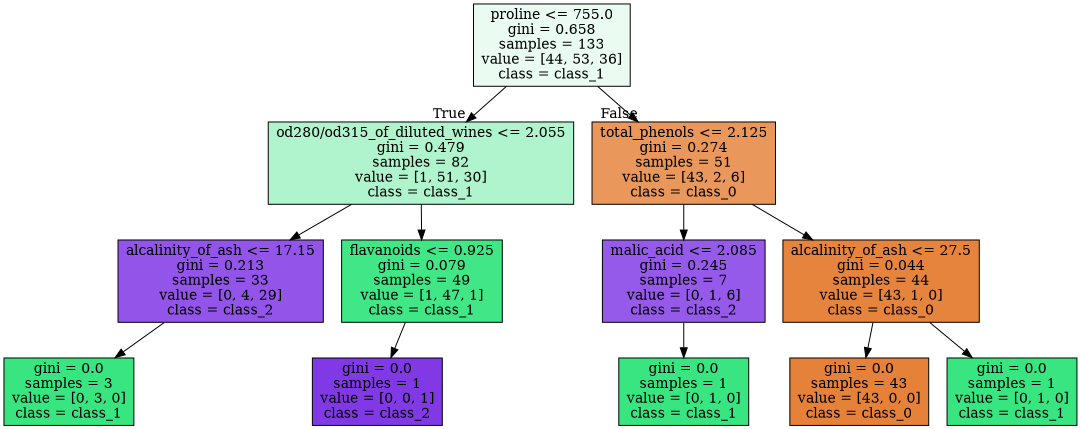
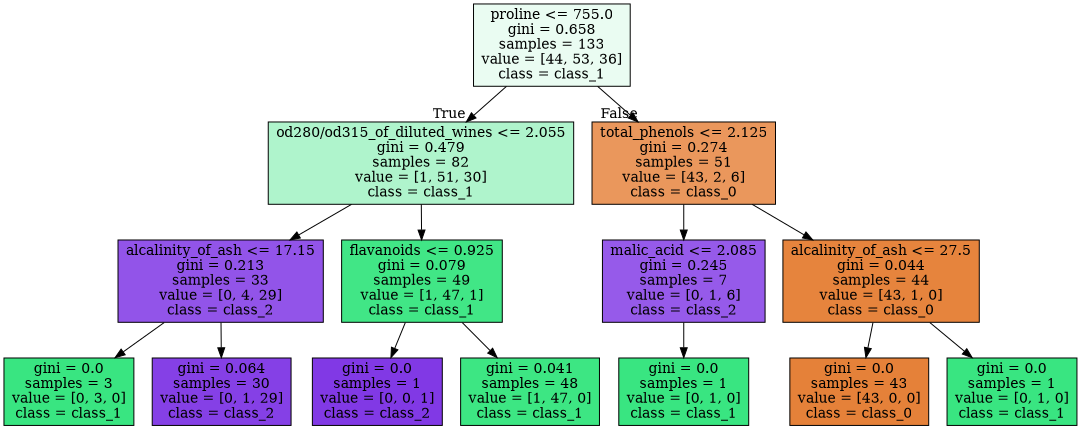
node "gini = 0.064 samples = 30 value = [0, 1, 29] class = class_2": added
node "gini = 0.041 samples = 48 value = [1, 47, 0] class = class_1": added
